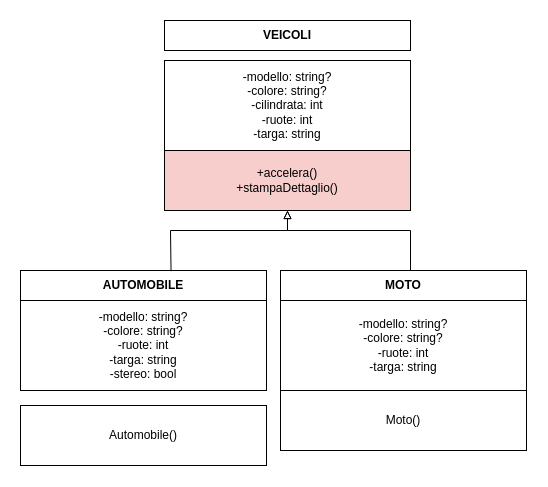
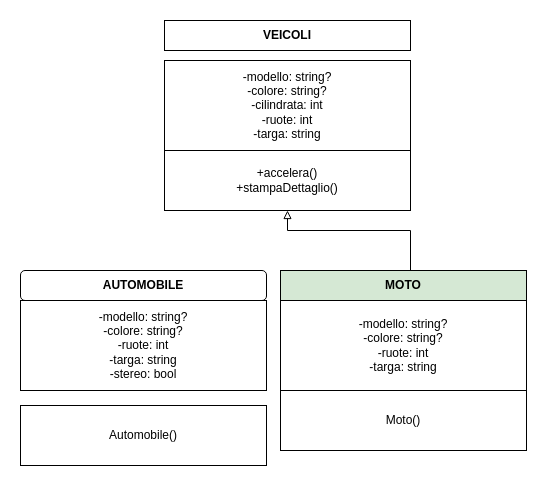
node "+accelera() +stampaDettaglio()": fillcolor #f8cecc -> #ffffff
edge "AUTOMOBILE" -> "+accelera() +stampaDettaglio()": removed
node "AUTOMOBILE": shape rectangle -> rounded rectangle
node "MOTO": fillcolor #ffffff -> #d5e8d4
